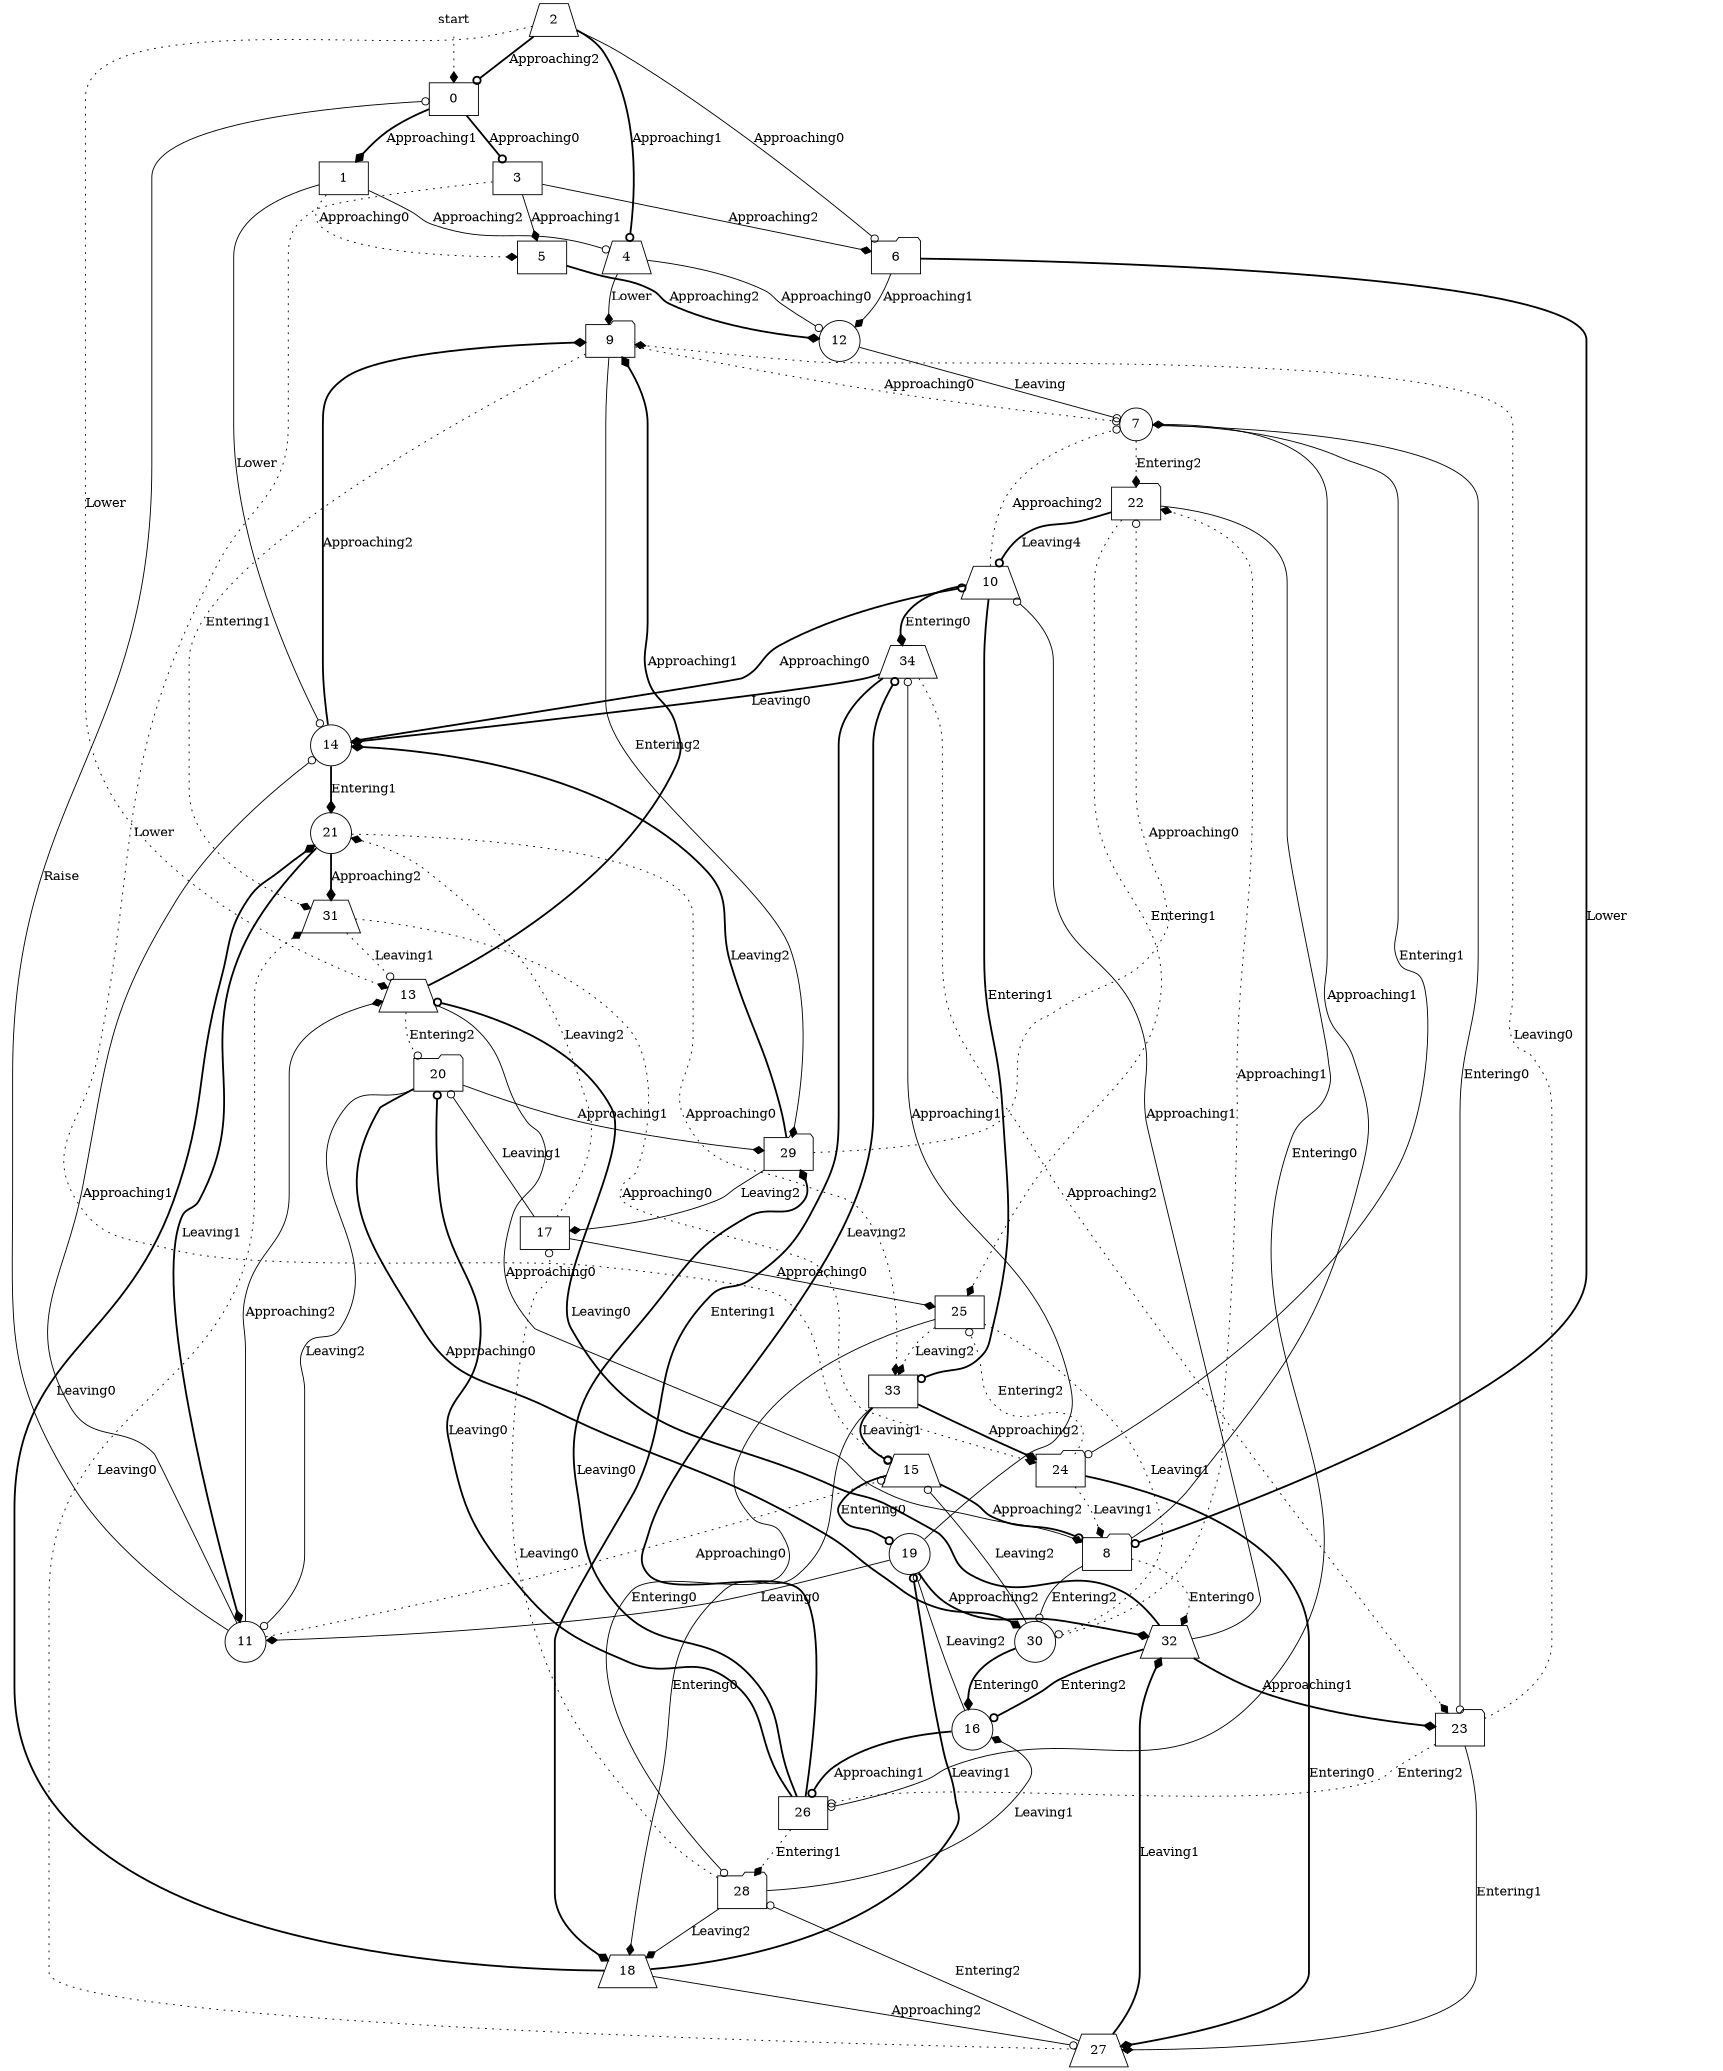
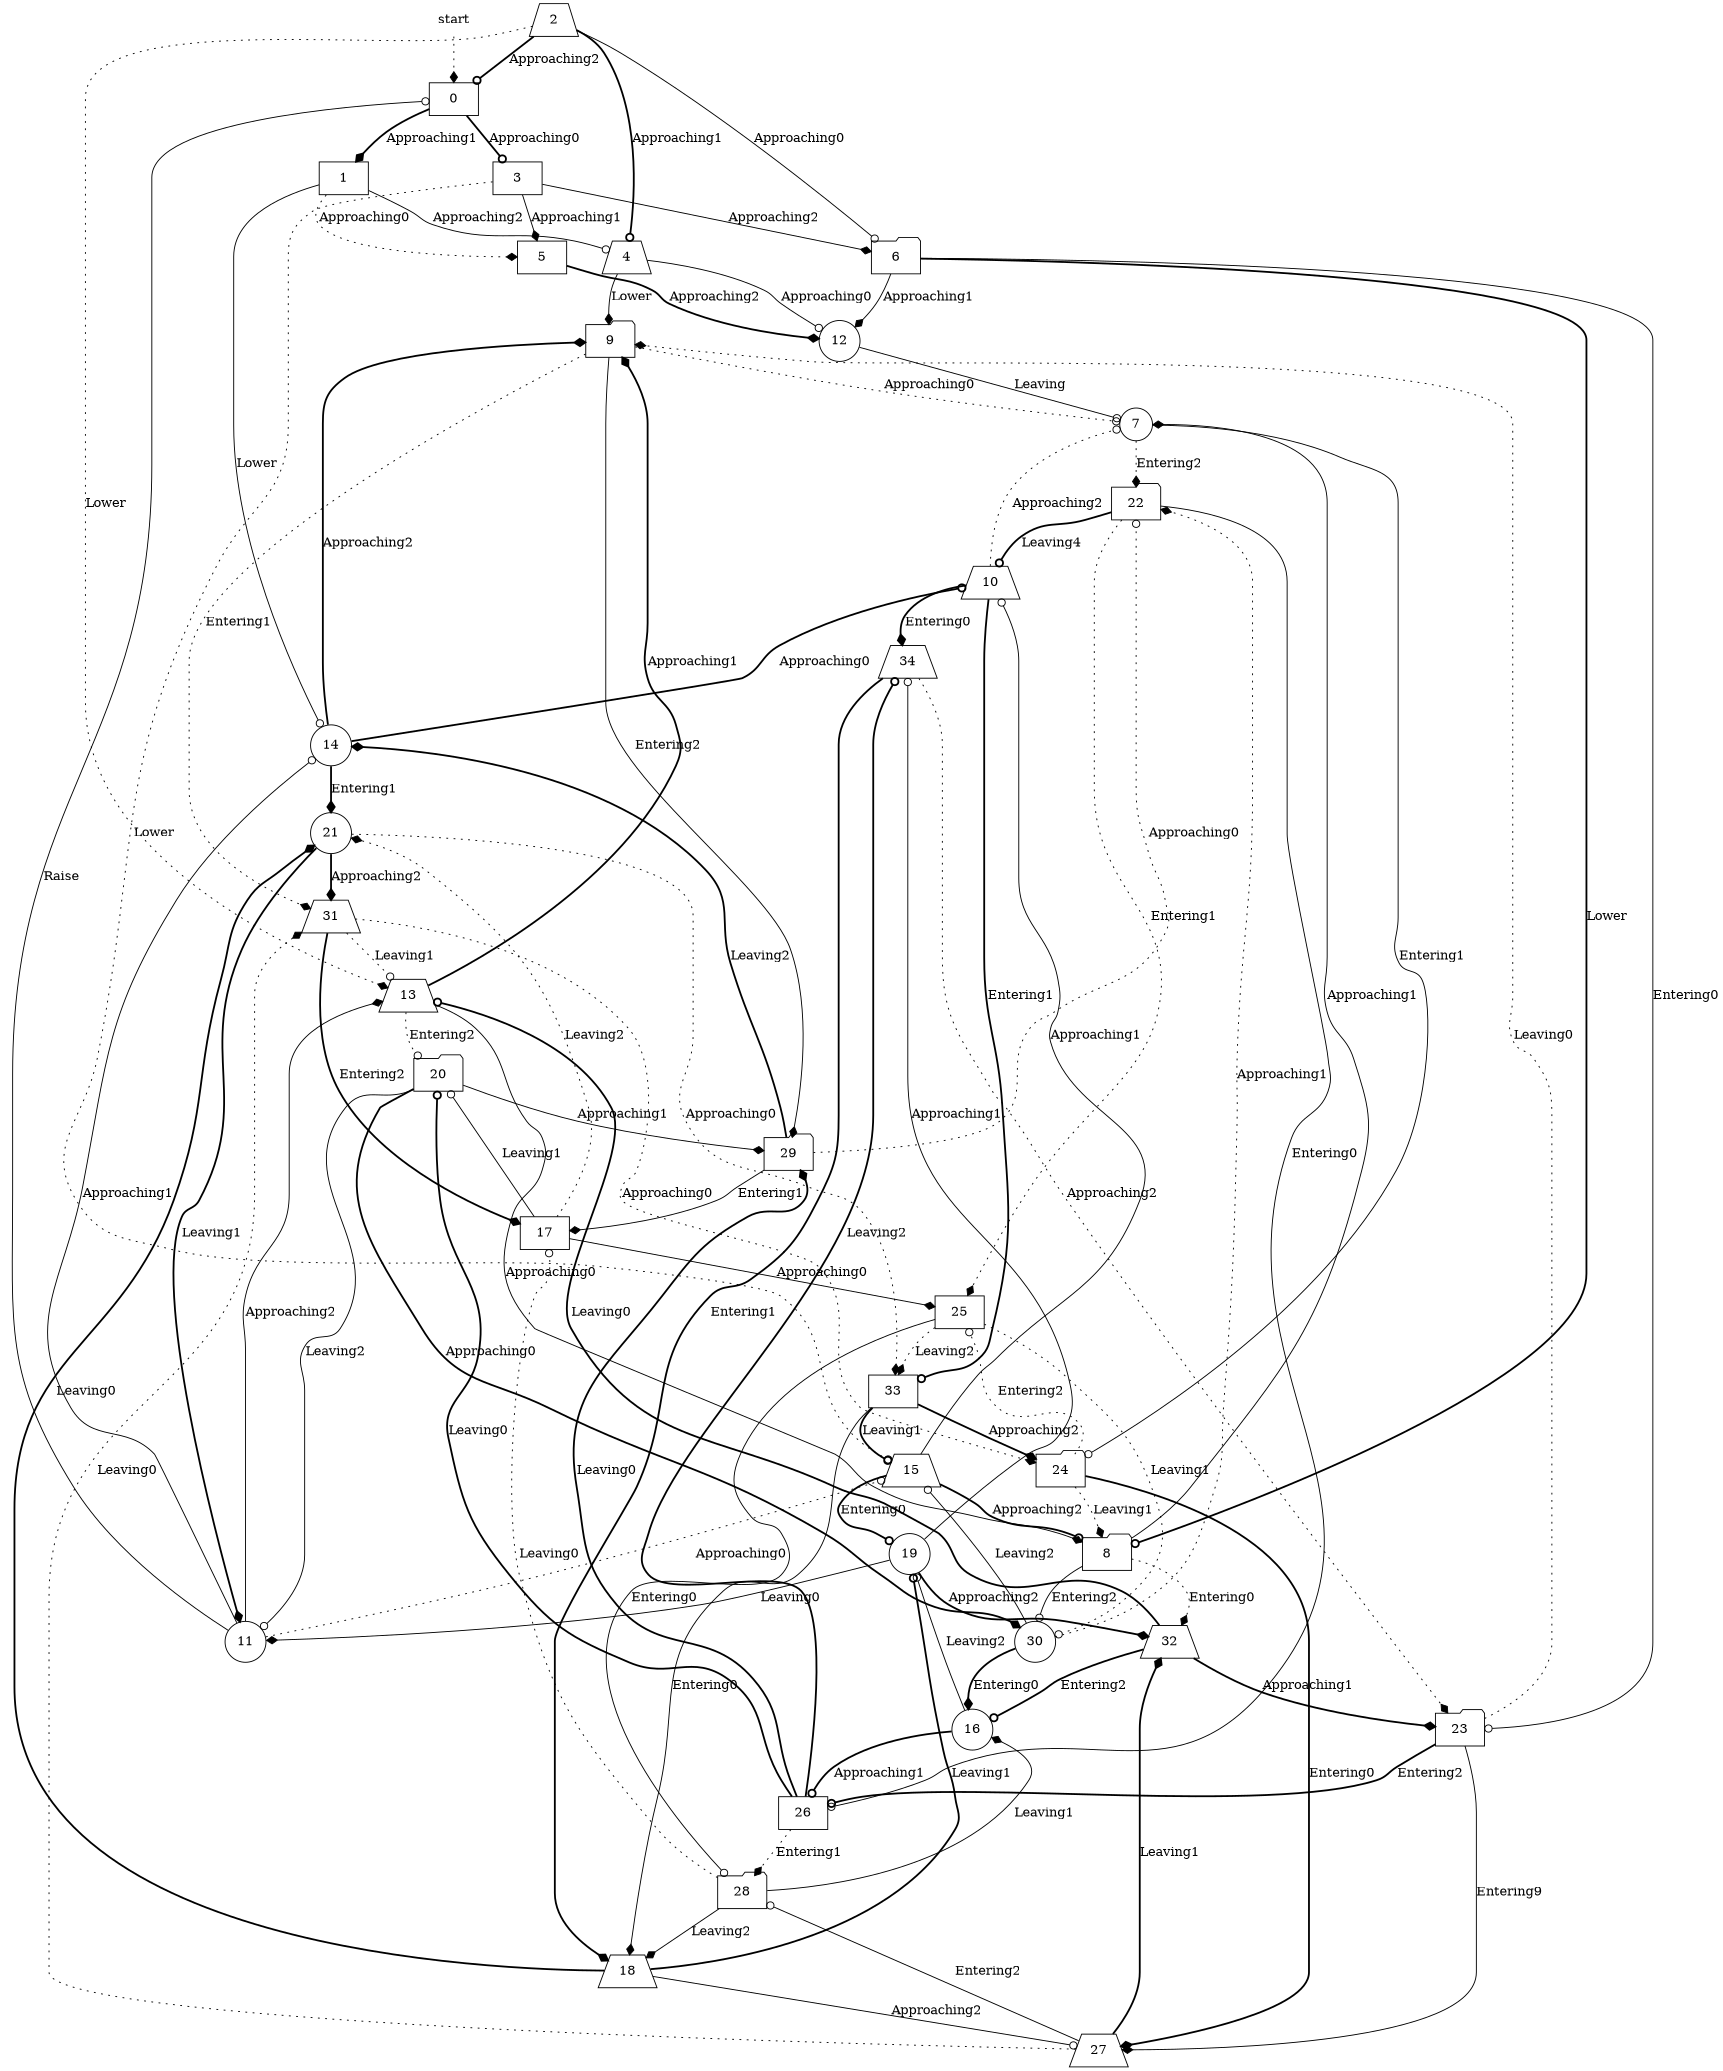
edge "34" -> "14": removed, label "Leaving0"
edge "7" -> "23": now "6" -> "23"
edge "31" -> "17": added, label "Entering2"
edge "32" -> "10": now "15" -> "10"
edge "29" -> "17": label "Leaving2" -> "Entering1"
edge "23" -> "26": style dotted -> bold
edge "23" -> "27": label "Entering1" -> "Entering9"
